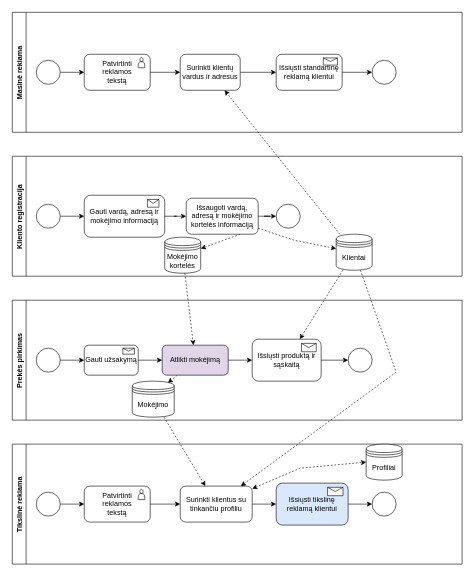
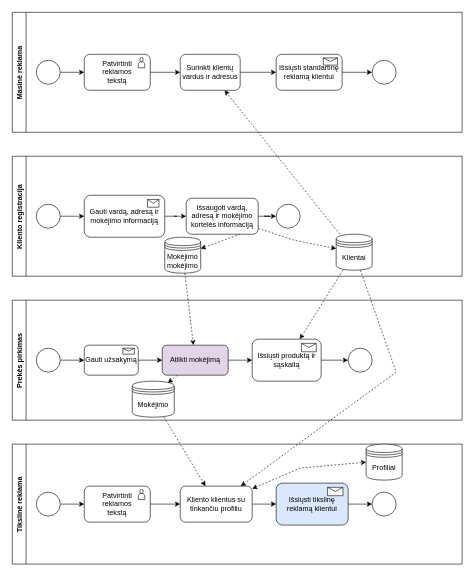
node "Mokėjimo kortelės": label "Mokėjimo kortelės" -> "Mokėjimo mokėjimo"
node "Surinkti klientus su tinkančiu profiliu": label "Surinkti klientus su tinkančiu profiliu" -> "Kliento klientus su tinkančiu profiliu"
